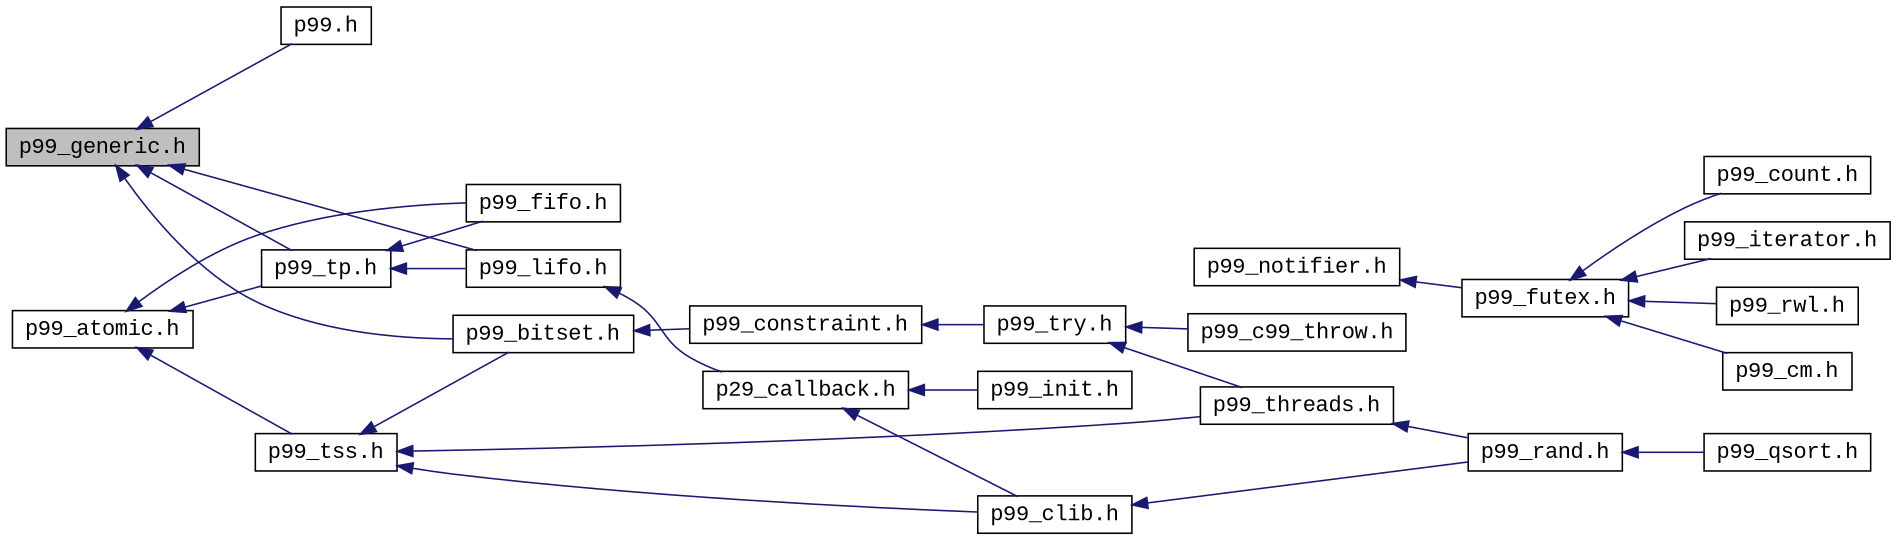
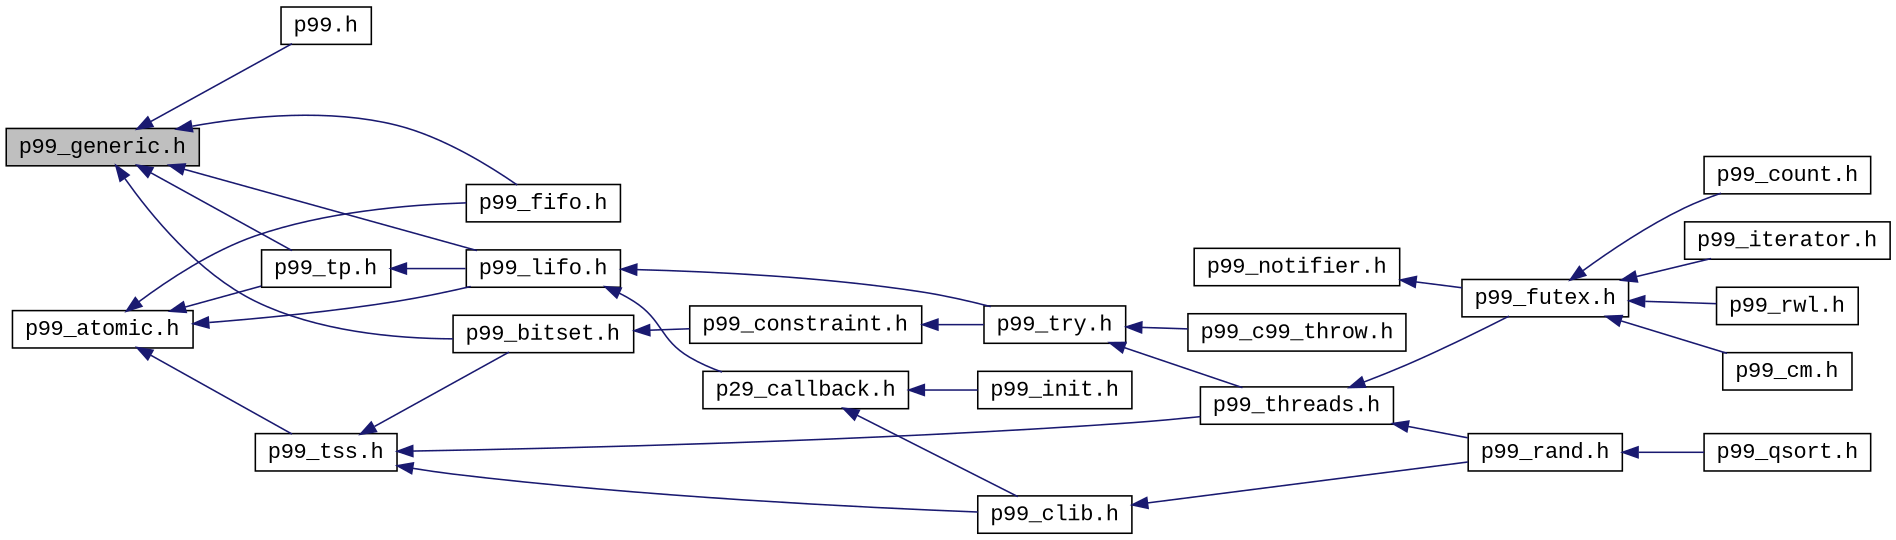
edge "p99_fifo.h" -> "p99_tp.h": now "p99_fifo.h" -> "p99_generic.h"
edge "p99_try.h" -> "p99_lifo.h": added
edge "p99_lifo.h" -> "p99_atomic.h": added
edge "p99_futex.h" -> "p99_threads.h": added
